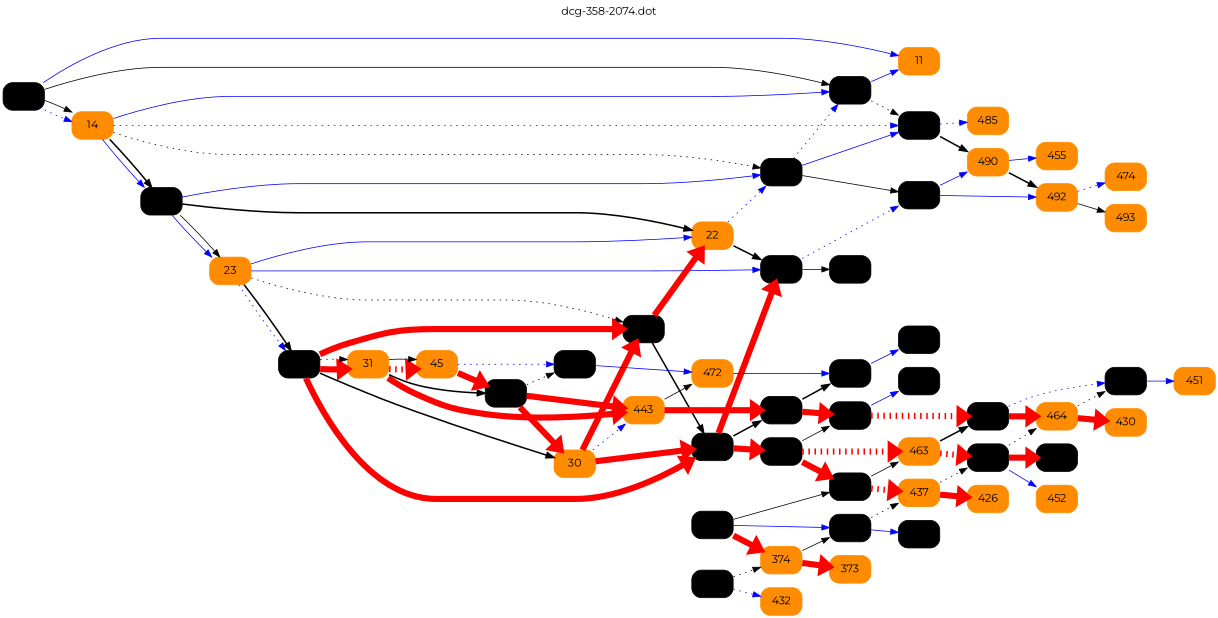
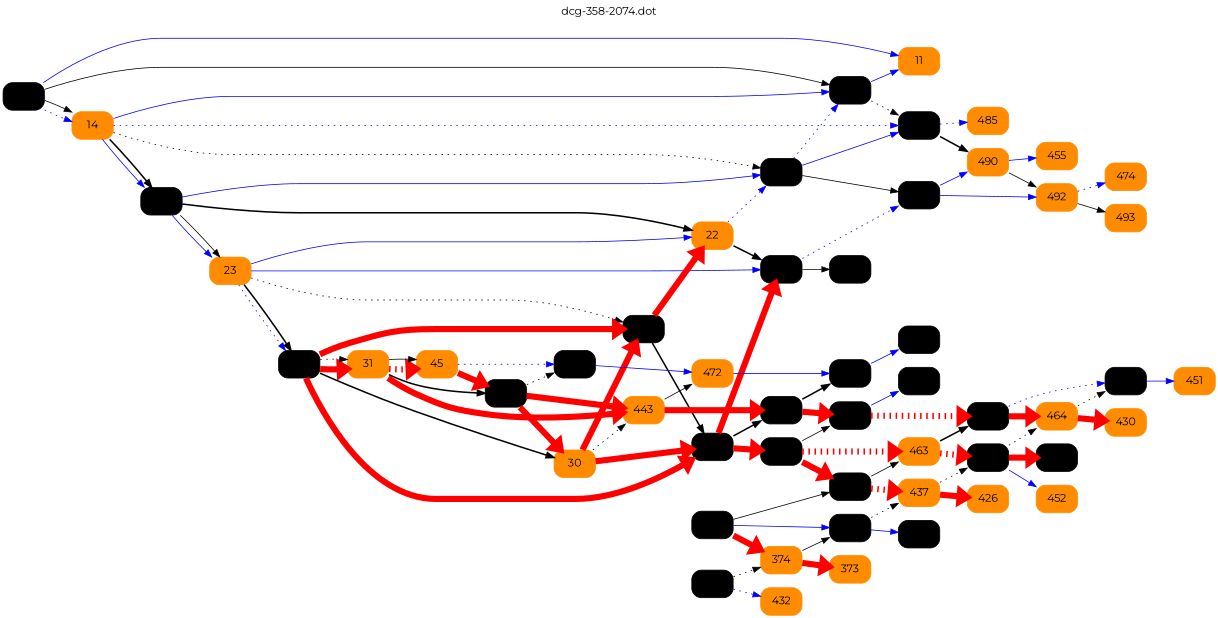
edge "490" -> "492": style bold -> solid
edge "30" -> "443": color blue -> black
